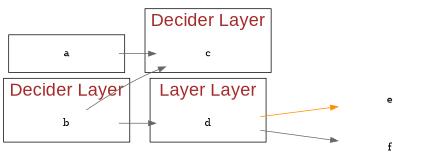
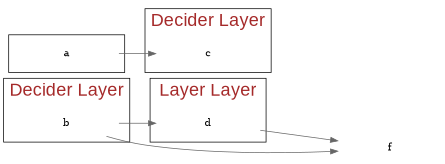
edge "b" -> "c": now "b" -> "f"
node "e": removed
